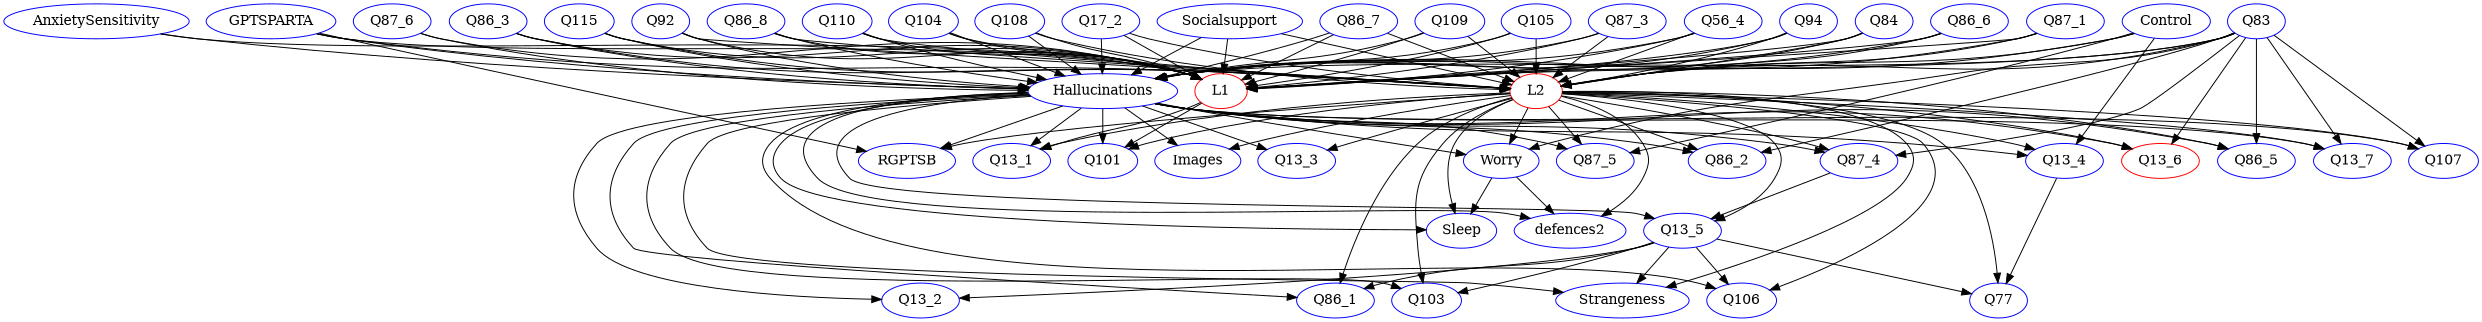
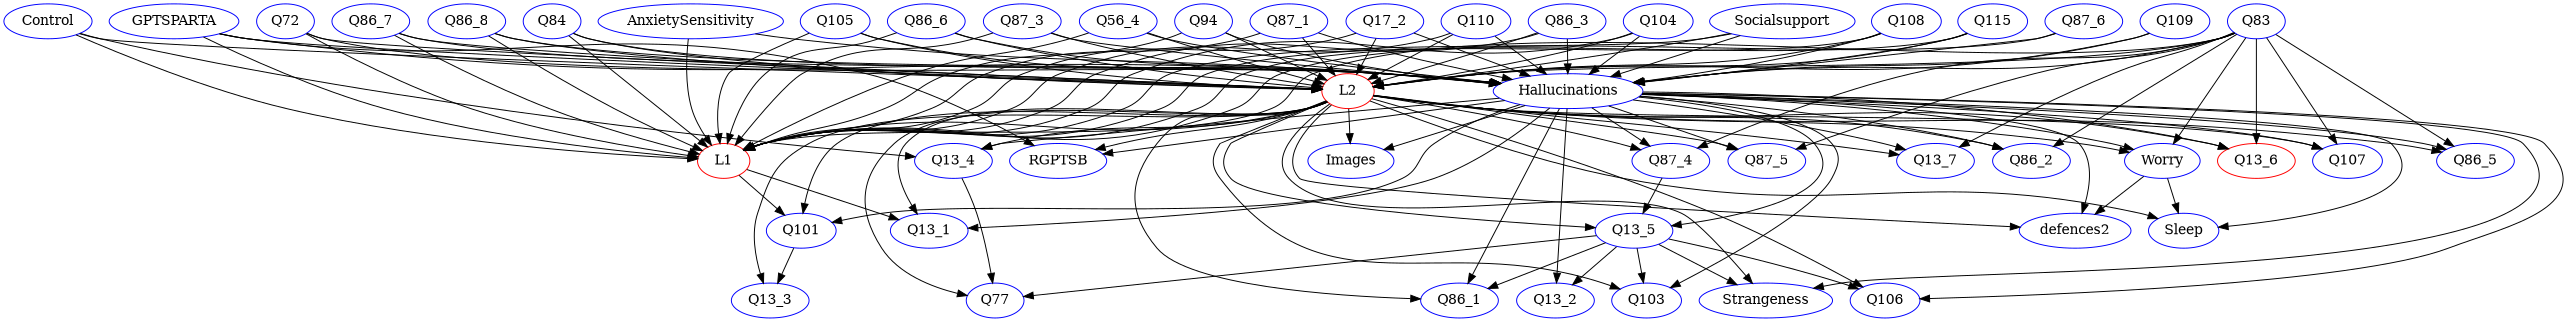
node "Q92": label "Q92" -> "Q72"
edge "Q109" -> "L1": now "L2" -> "L1"
edge "Control" -> "Q87_5": now "Q83" -> "Q87_5"
edge "Hallucinations" -> "Q13_3": now "Q101" -> "Q13_3"
